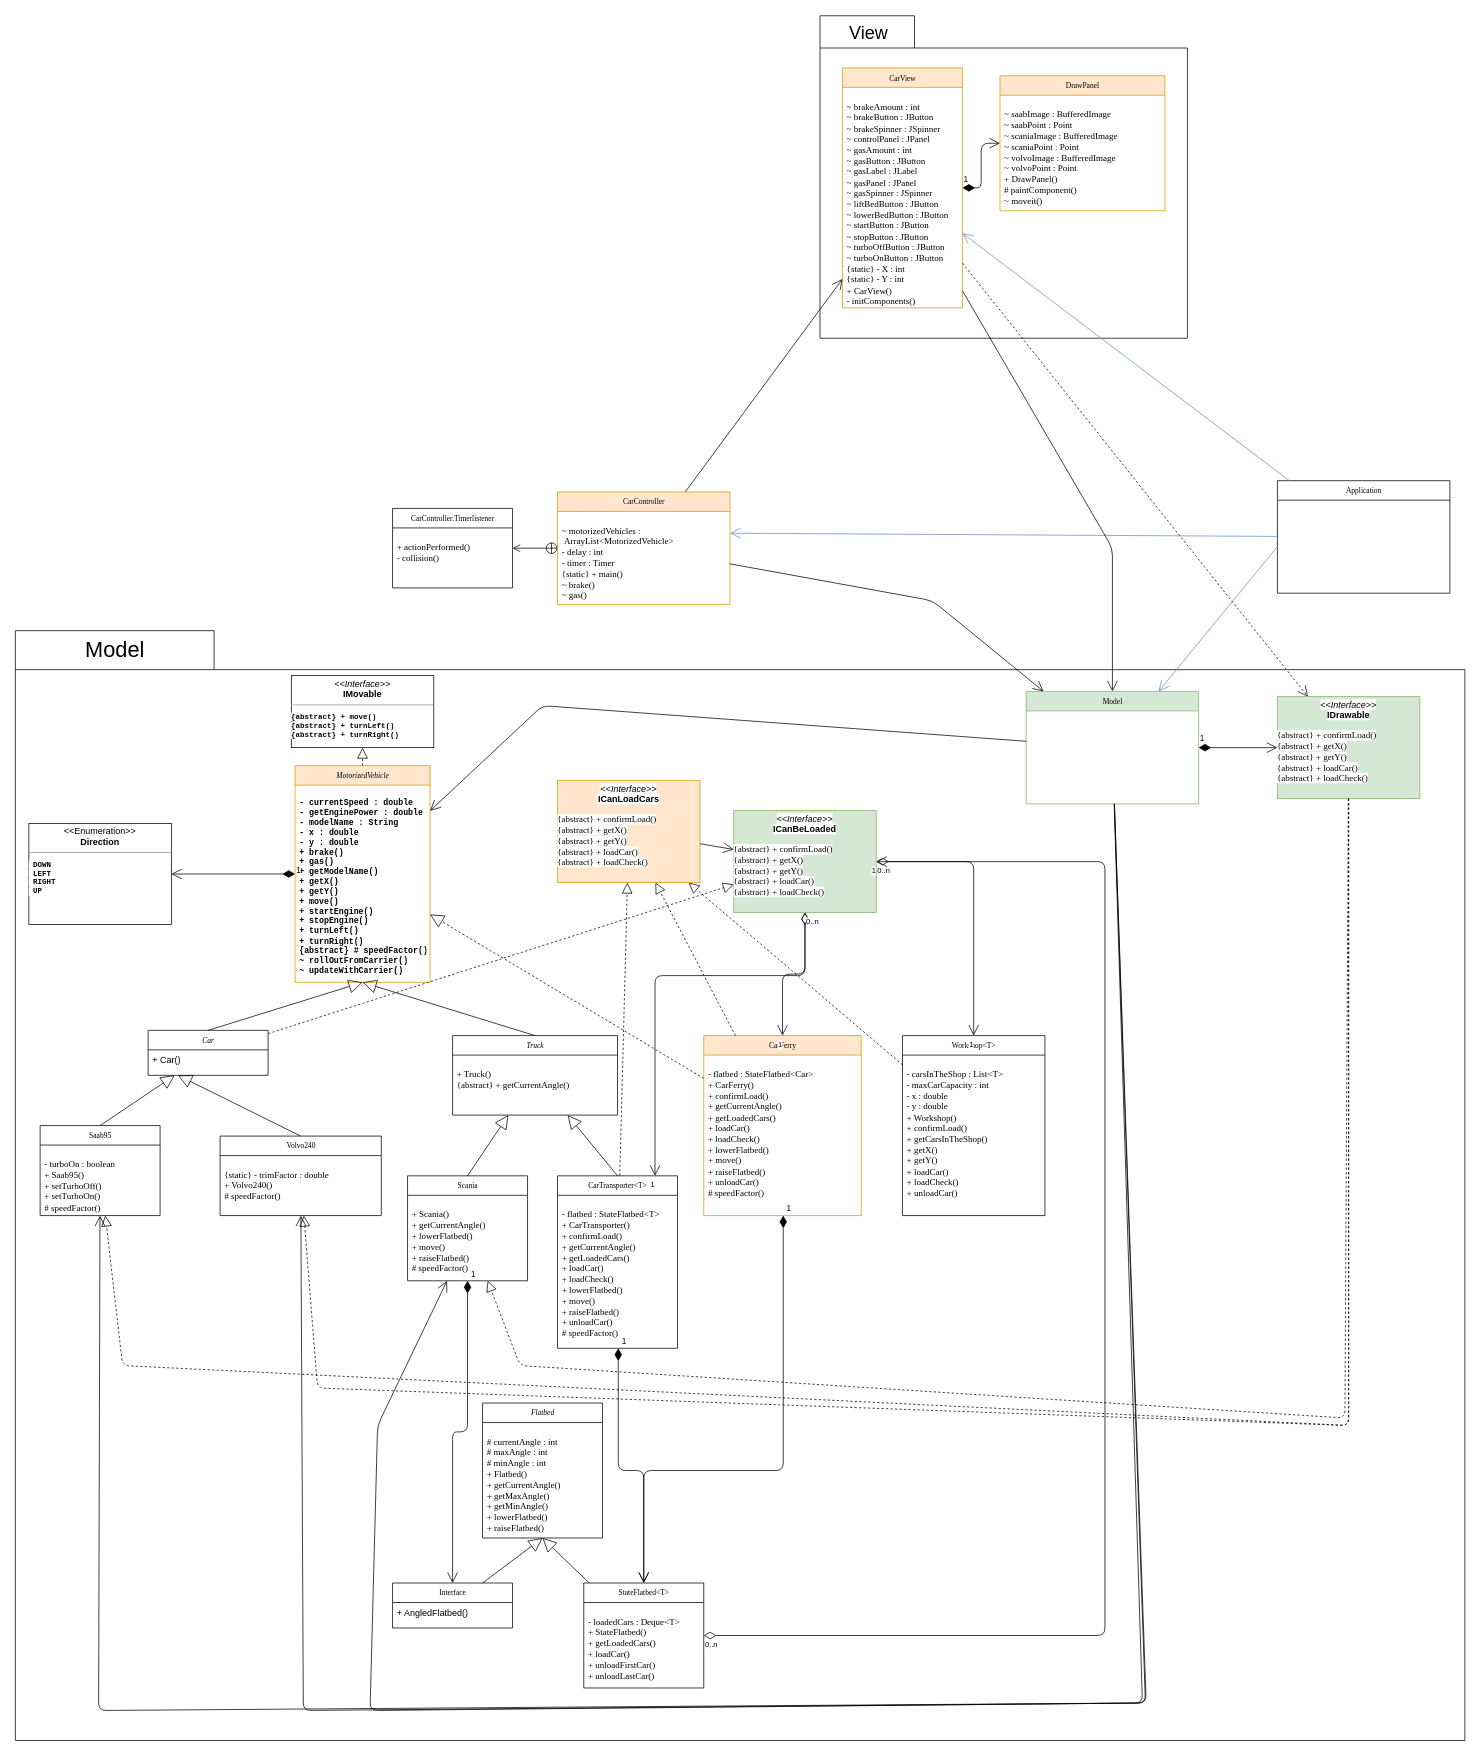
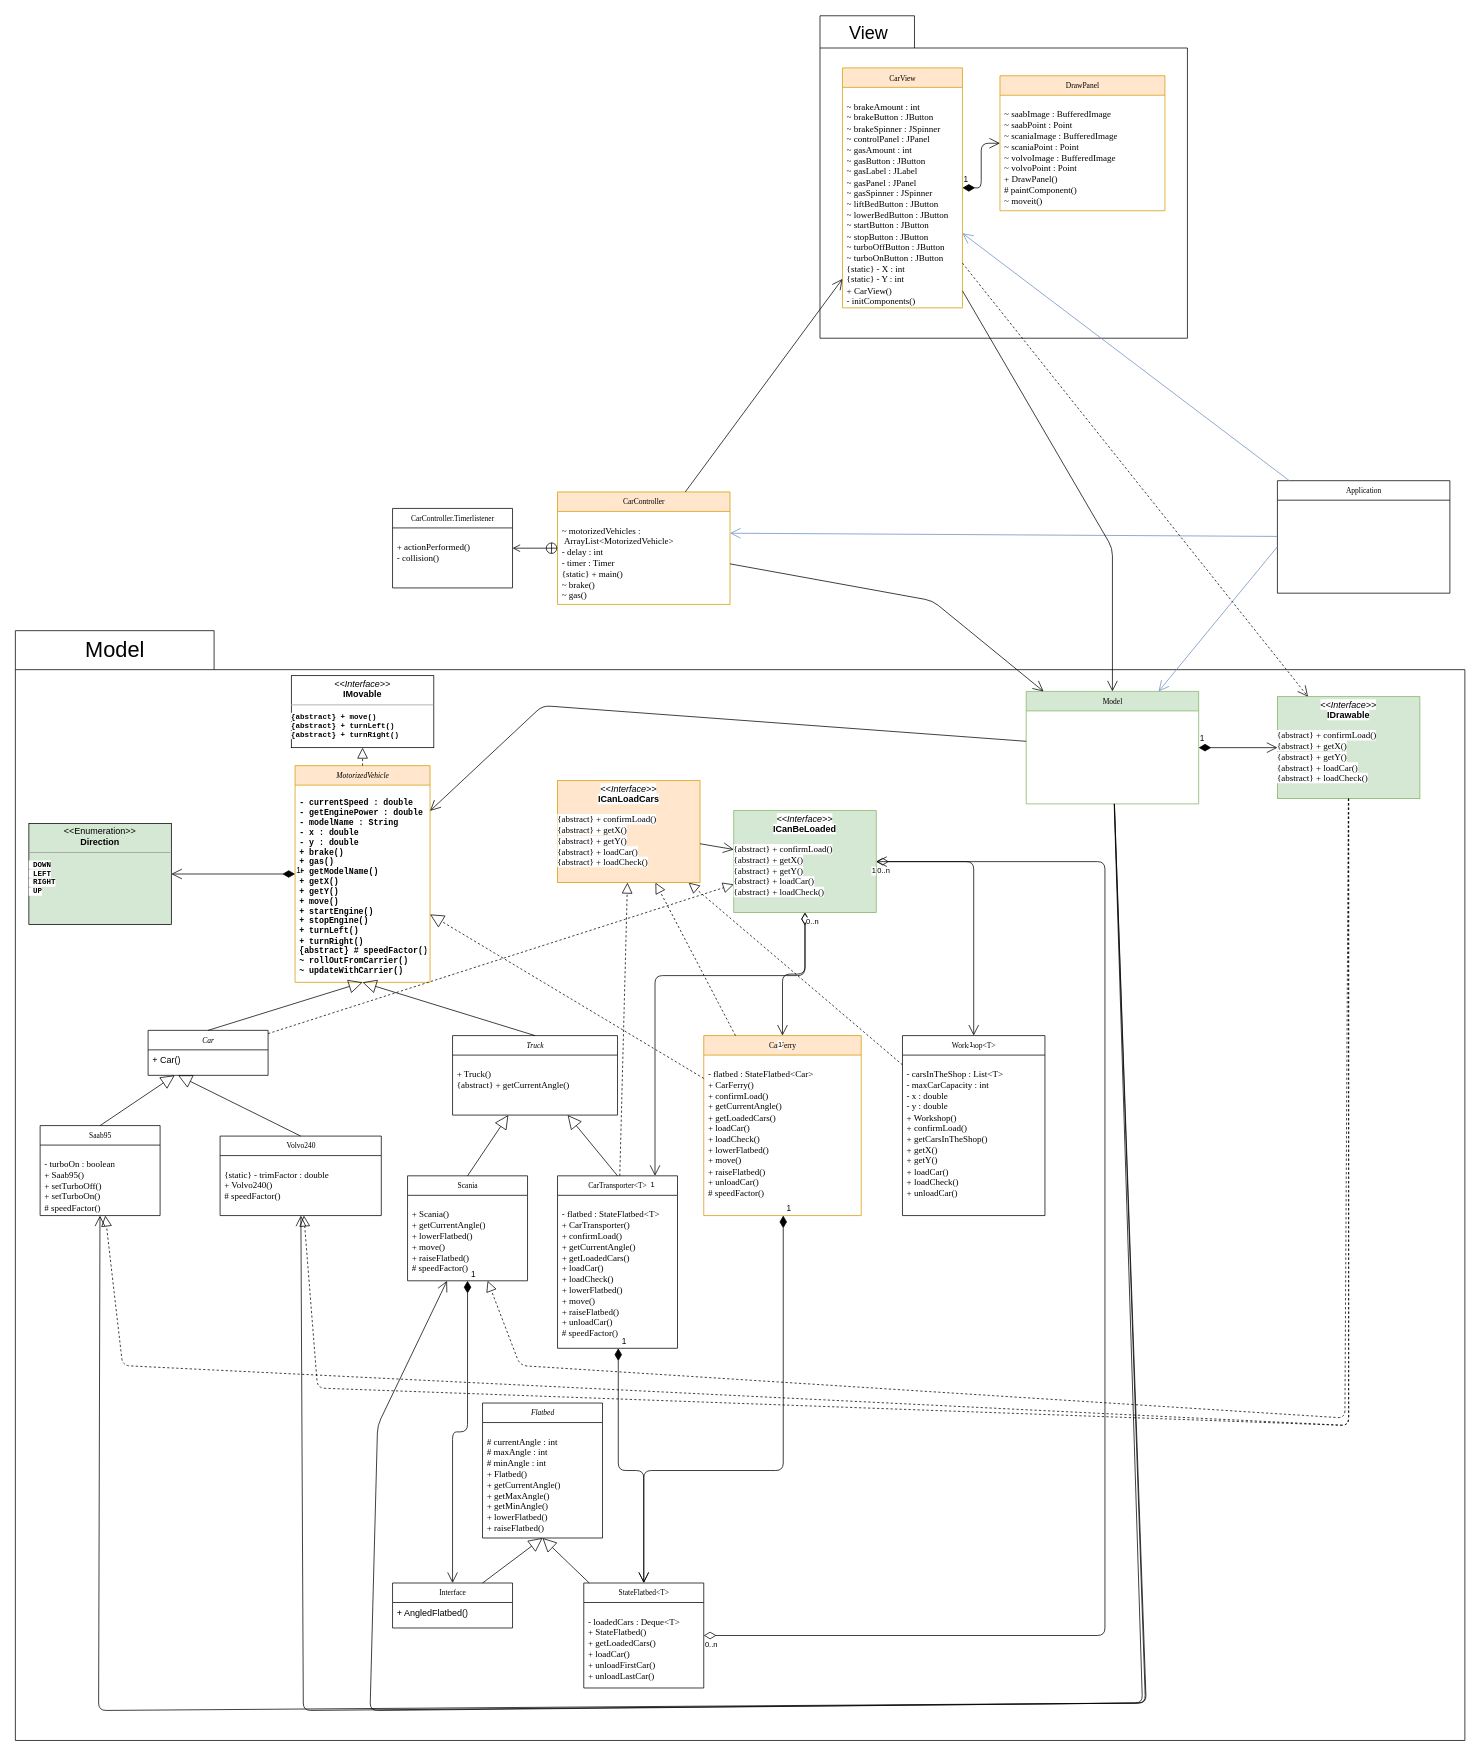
node "<<Enumeration>> Direction DOWN LEFT RIGHT UP": fillcolor #ffffff -> #d5e8d4
